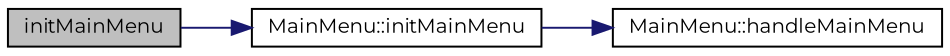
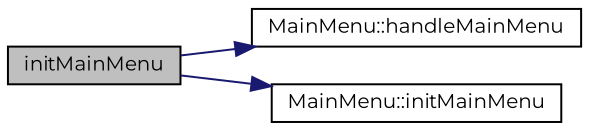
edge "MainMenu::initMainMenu" -> "MainMenu::handleMainMenu": now "initMainMenu" -> "MainMenu::handleMainMenu"
